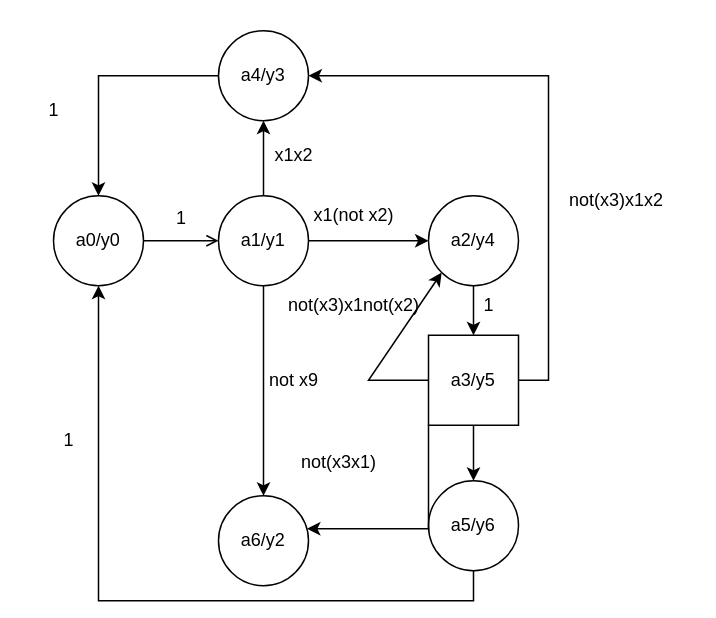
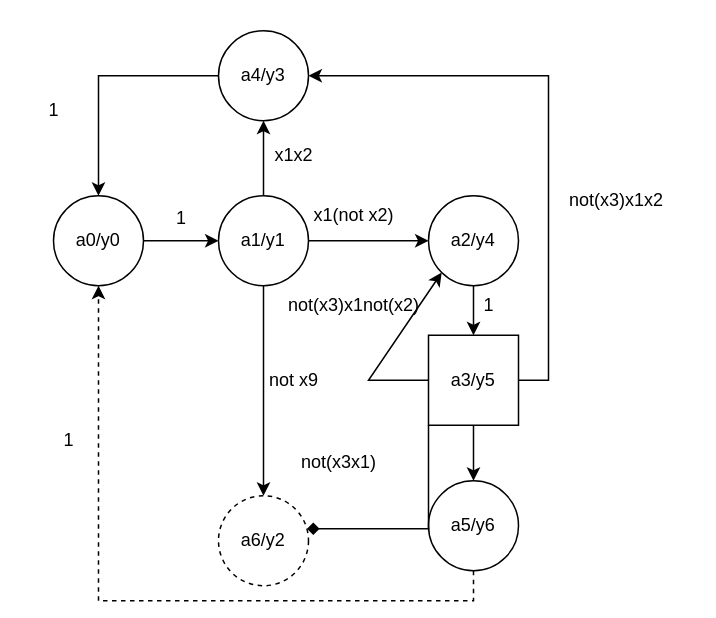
edge "a0/y0" -> "a1/y1": arrowhead open -> classic
edge "a3/y5" -> "a6/y2": arrowhead classic -> diamond
node "a6/y2": style solid -> dashed
edge "a5/y6" -> "a0/y0": style solid -> dashed
